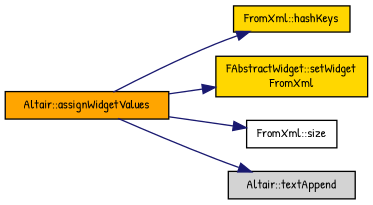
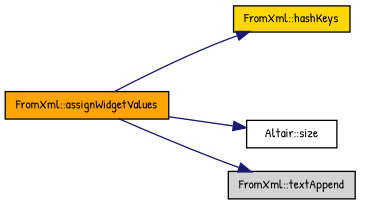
node "FAbstractWidget::setWidget FromXml": removed
node "Altair::assignWidgetValues": label "Altair::assignWidgetValues" -> "FromXml::assignWidgetValues"
node "FromXml::size": label "FromXml::size" -> "Altair::size"
node "Altair::textAppend": label "Altair::textAppend" -> "FromXml::textAppend"
